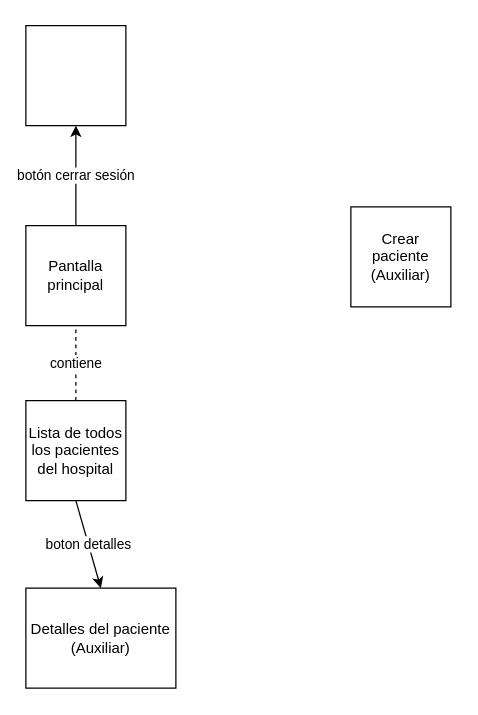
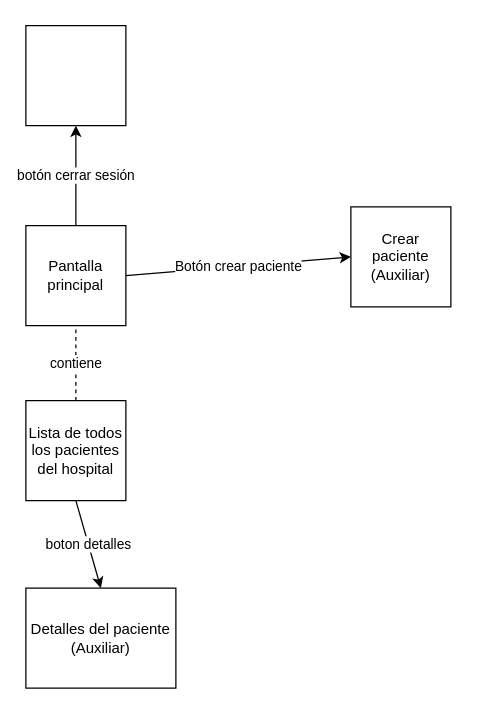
edge "Pantalla principal" -> "Crear paciente (Auxiliar)": added, label "Botón crear paciente"
